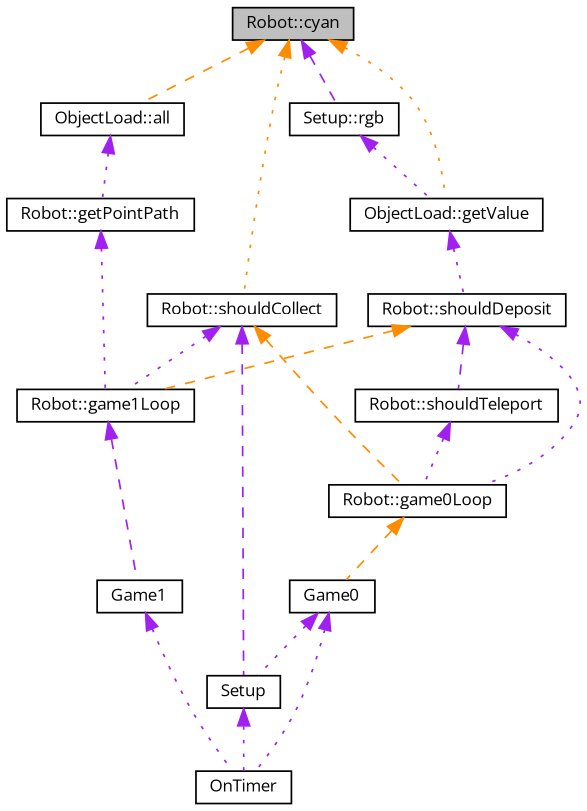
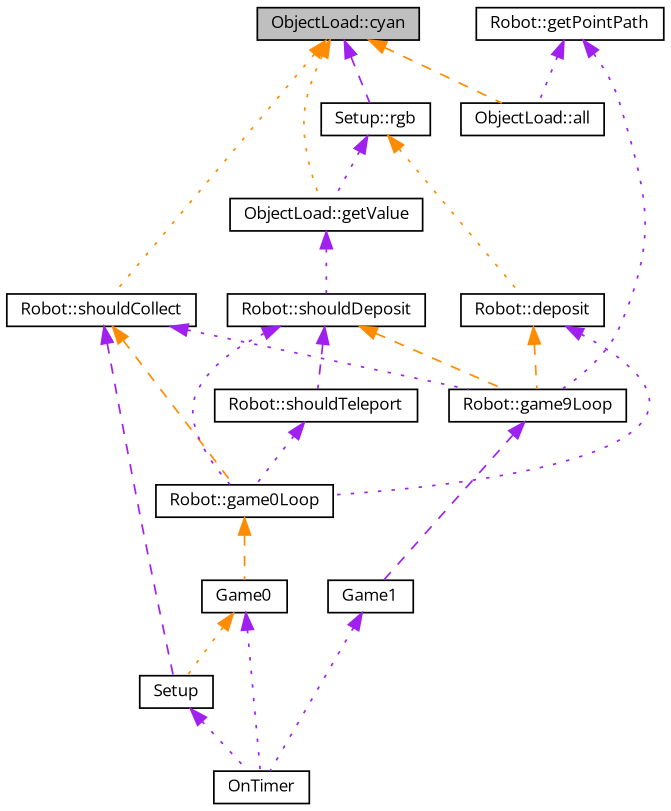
node "Robot::cyan": label "Robot::cyan" -> "ObjectLoad::cyan"
edge "Robot::getPointPath" -> "ObjectLoad::all": reversed
node "Robot::deposit": added
node "Robot::game1Loop": label "Robot::game1Loop" -> "Robot::game9Loop"
edge "Setup" -> "Game0": color purple -> darkorange
